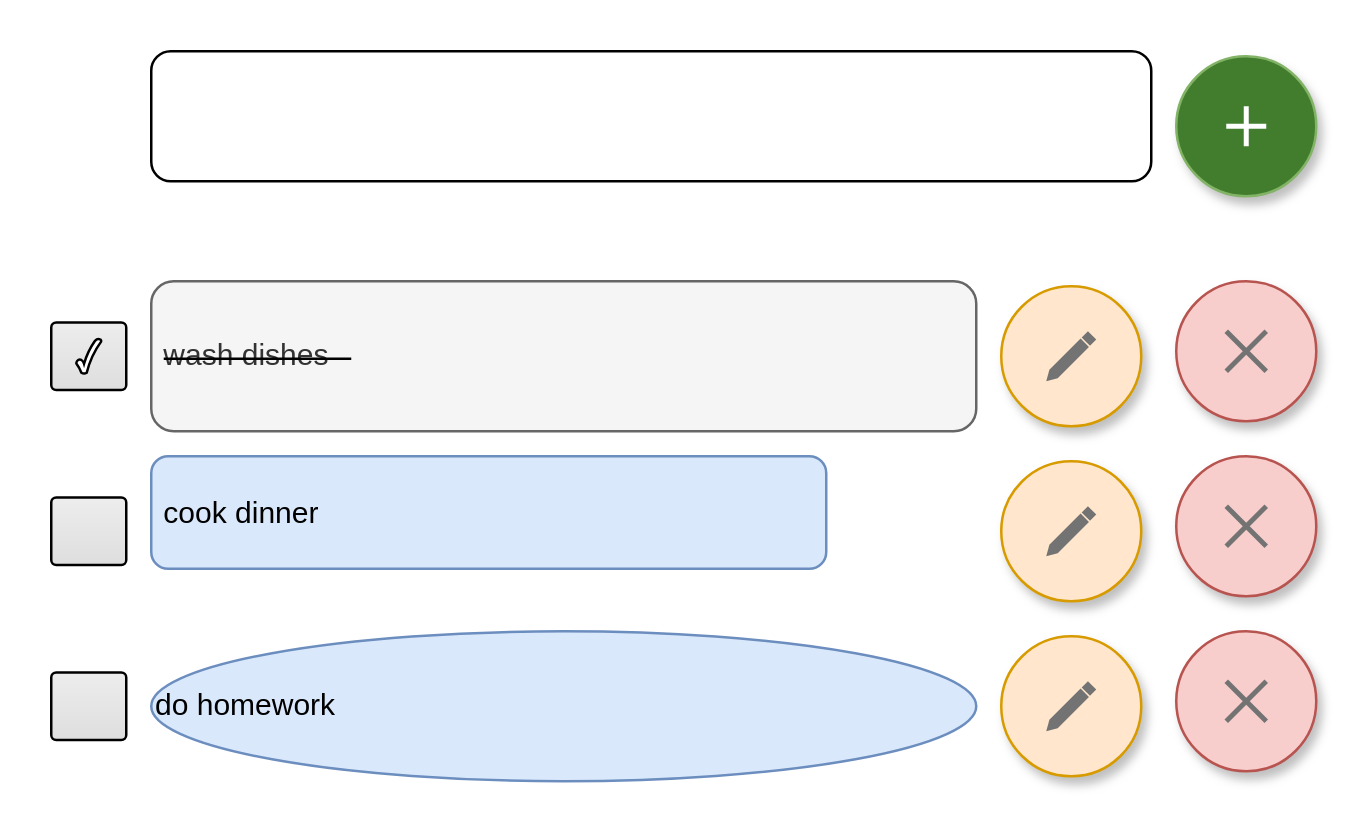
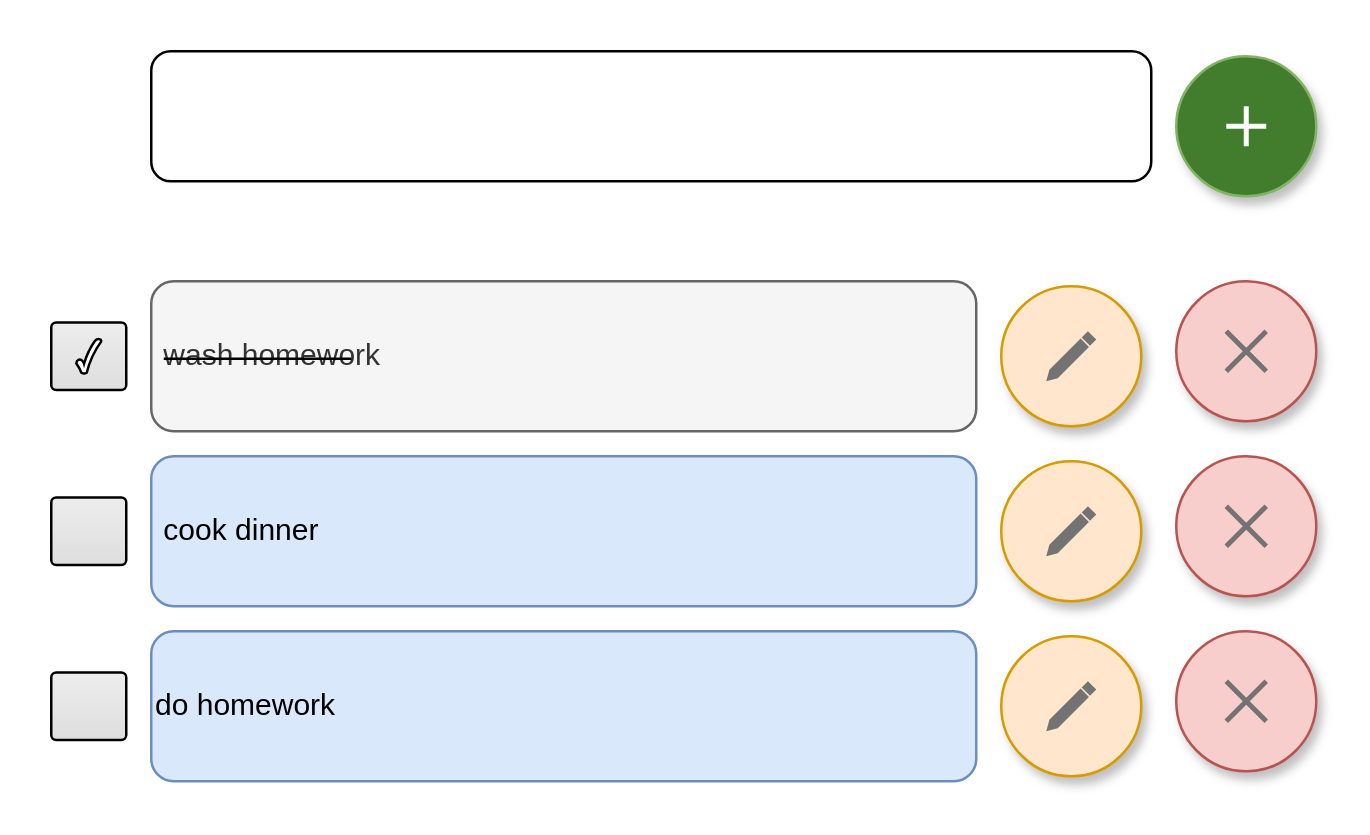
node "wash dishes": label "wash dishes" -> "wash homework"
node "cook dinner": size 675x113 -> 825x150
node "do homework": shape ellipse -> rounded rectangle
